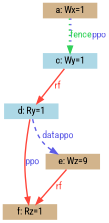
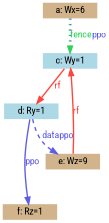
node "a: Wx=1": label "a: Wx=1" -> "a: Wx=6"
edge "d: Ry=1" -> "f: Rz=1": color #ff453a -> #5e5ce6
edge "e: Wz=9" -> "f: Rz=1": now "e: Wz=9" -> "c: Wy=1"
